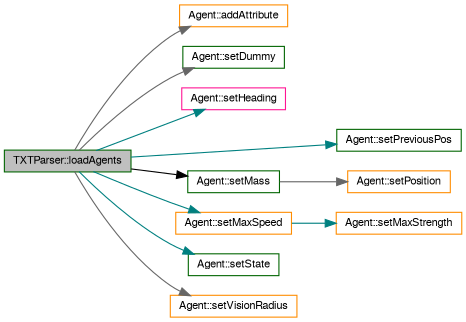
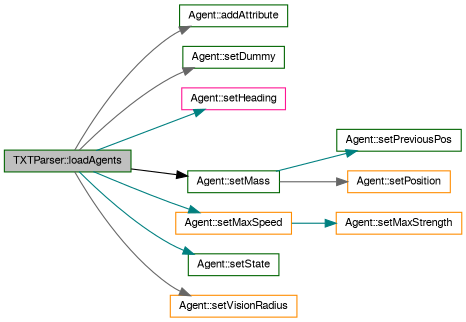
node "Agent::addAttribute": color darkorange -> darkgreen
edge "TXTParser::loadAgents" -> "Agent::setPreviousPos": now "Agent::setMass" -> "Agent::setPreviousPos"
